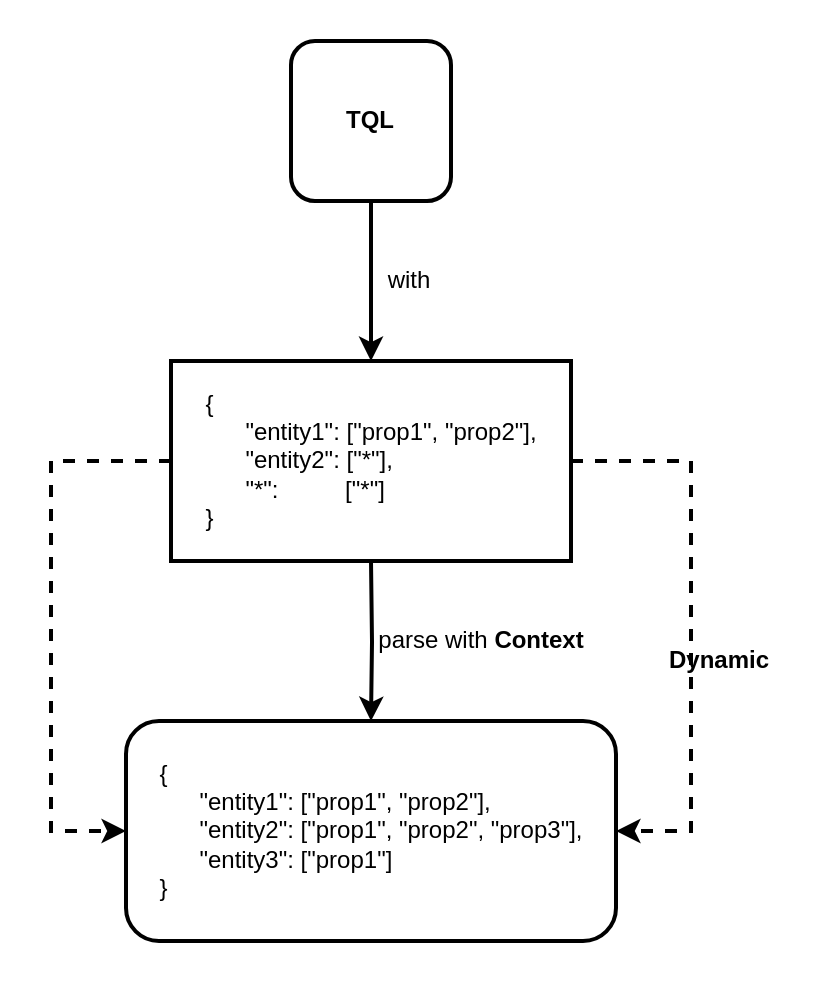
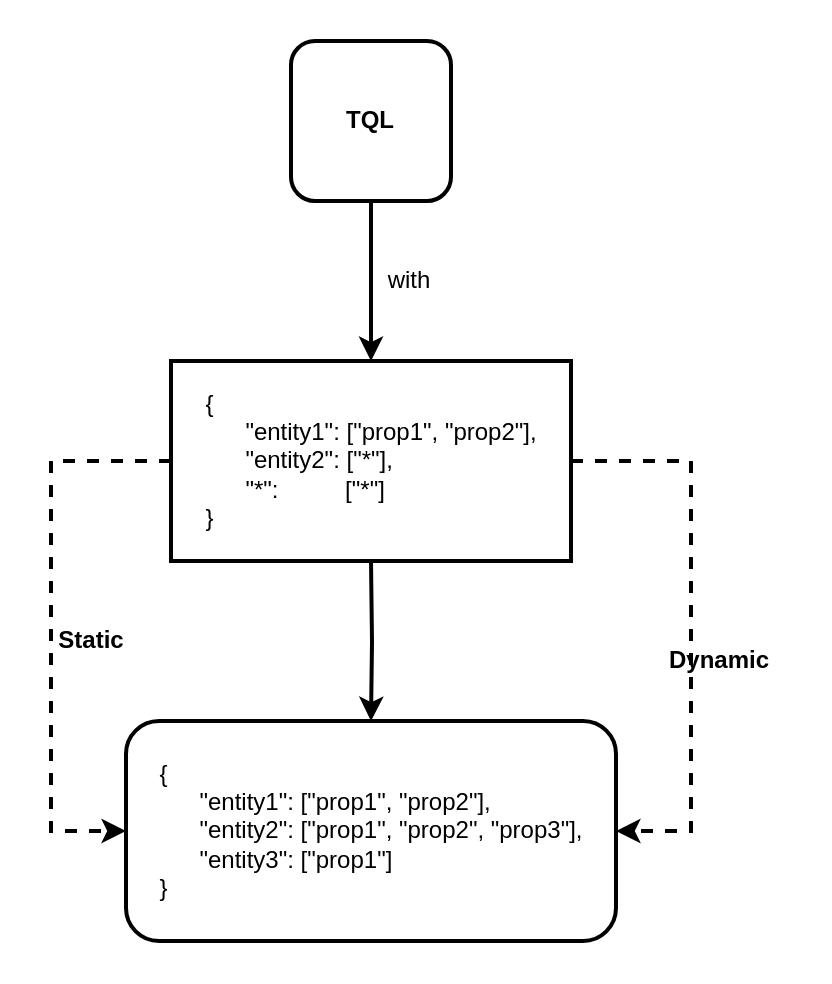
node "Static": added
node "parse with Context": removed
